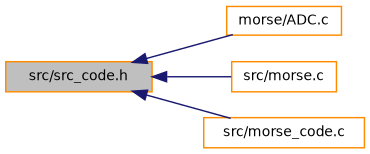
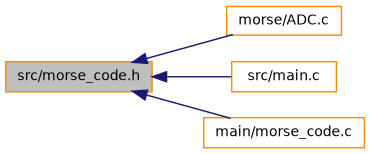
node "src/src_code.h": label "src/src_code.h" -> "src/morse_code.h"
node "src/morse.c": label "src/morse.c" -> "src/main.c"
node "src/morse_code.c": label "src/morse_code.c" -> "main/morse_code.c"
